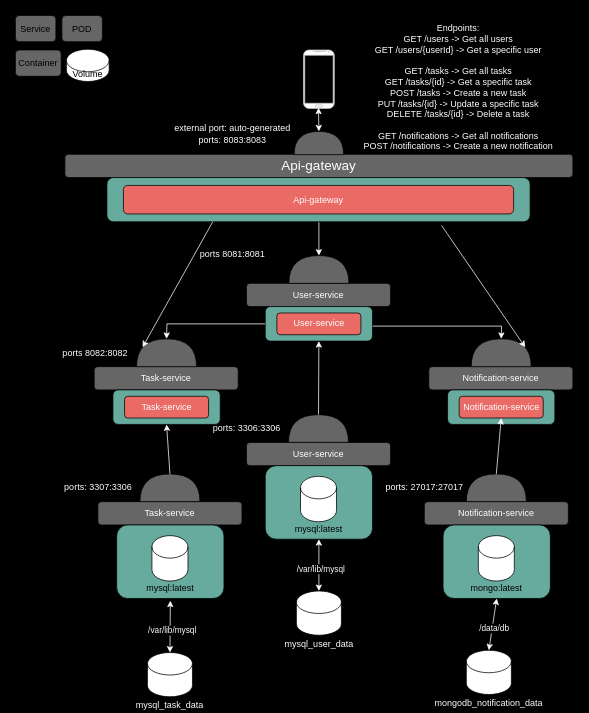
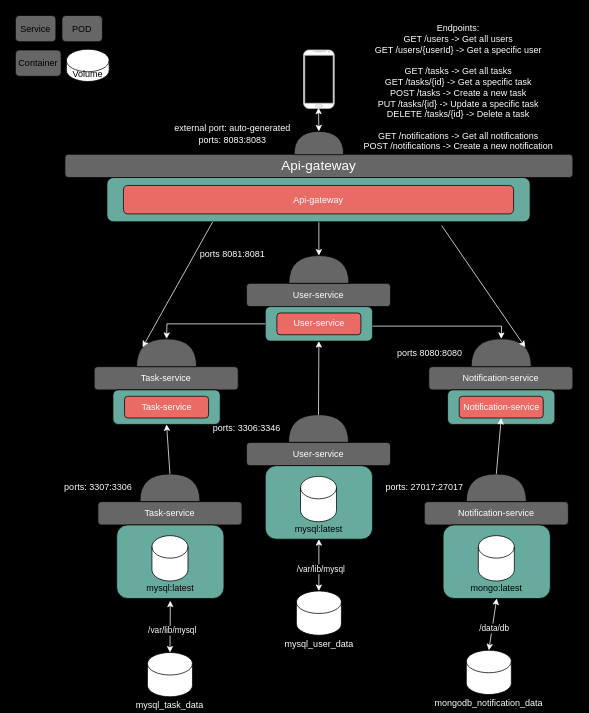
node "ports 8082:8082": removed
node "ports 8080:8080": added
node "ports: 3306:3306": label "ports: 3306:3306" -> "ports: 3306:3346"
